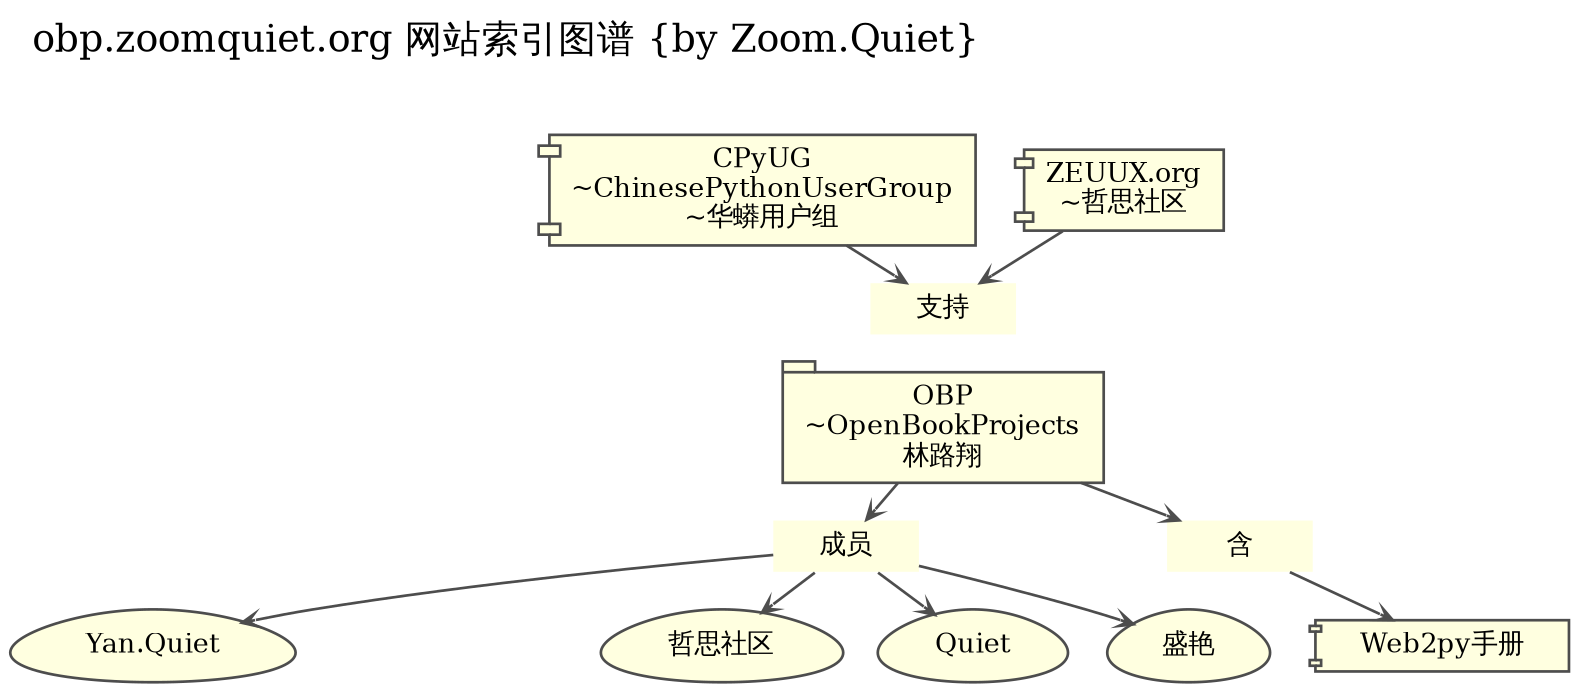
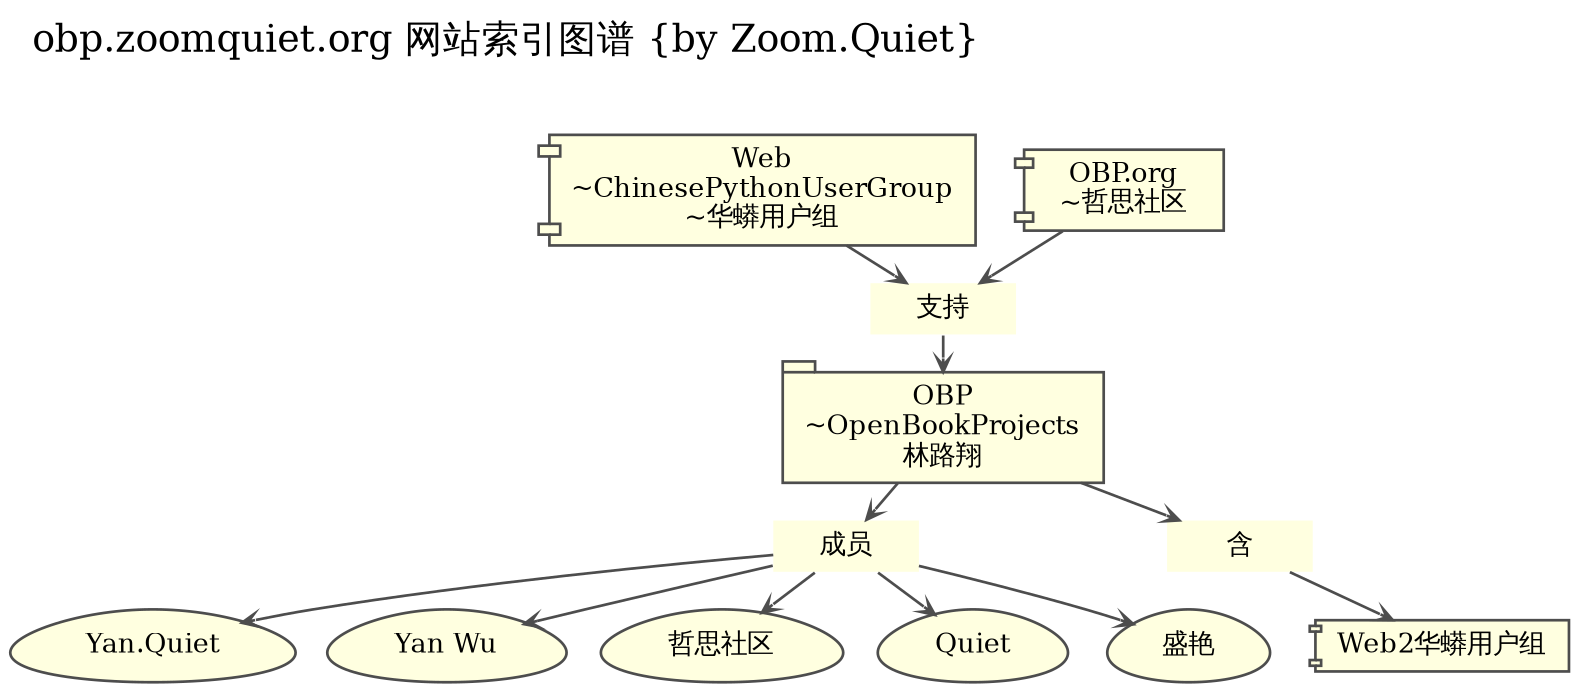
node "CPyUG ~ChinesePythonUserGroup ~华蟒用户组": label "CPyUG ~ChinesePythonUserGroup ~华蟒用户组" -> "Web ~ChinesePythonUserGroup ~华蟒用户组"
node "ZEUUX.org ~哲思社区": label "ZEUUX.org ~哲思社区" -> "OBP.org ~哲思社区"
edge "支持" -> "OBP ~OpenBookProjects 林路翔": added
node "Yan Wu": added
node "Web2py手册": label "Web2py手册" -> "Web2华蟒用户组"
